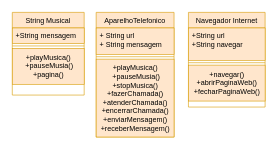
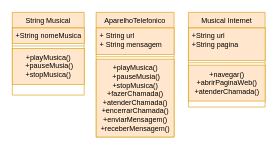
node "Navegador Internet": label "Navegador Internet" -> "Musical Internet"
node "+String mensagem": label "+String mensagem" -> "+String nomeMusica"
node "+String url +String navegar": label "+String url +String navegar" -> "+String url +String pagina"
node "+playMusica() +pauseMusia() +pagina()": label "+playMusica() +pauseMusia() +pagina()" -> "+playMusica() +pauseMusia() +stopMusica()"
node "+navegar() +abrirPaginaWeb() +fecharPaginaWeb()": label "+navegar() +abrirPaginaWeb() +fecharPaginaWeb()" -> "+navegar() +abrirPaginaWeb() +atenderChamada()"
